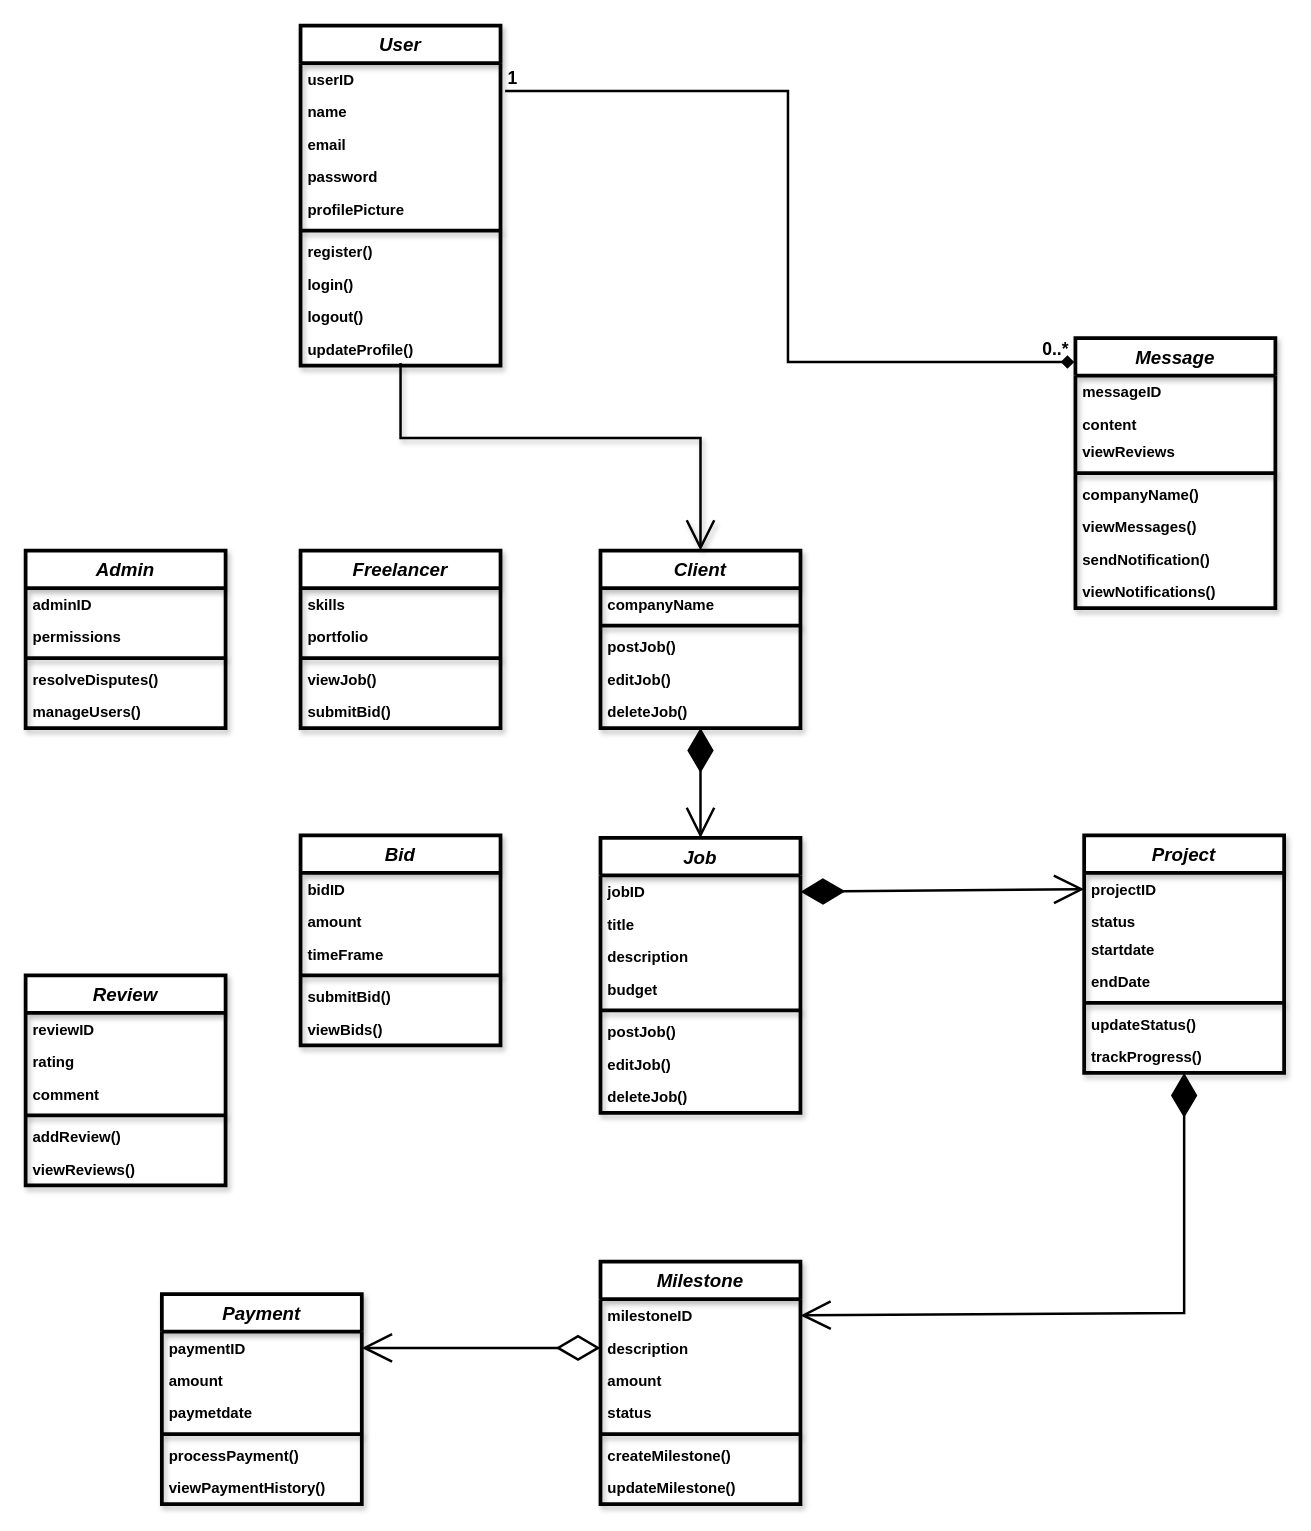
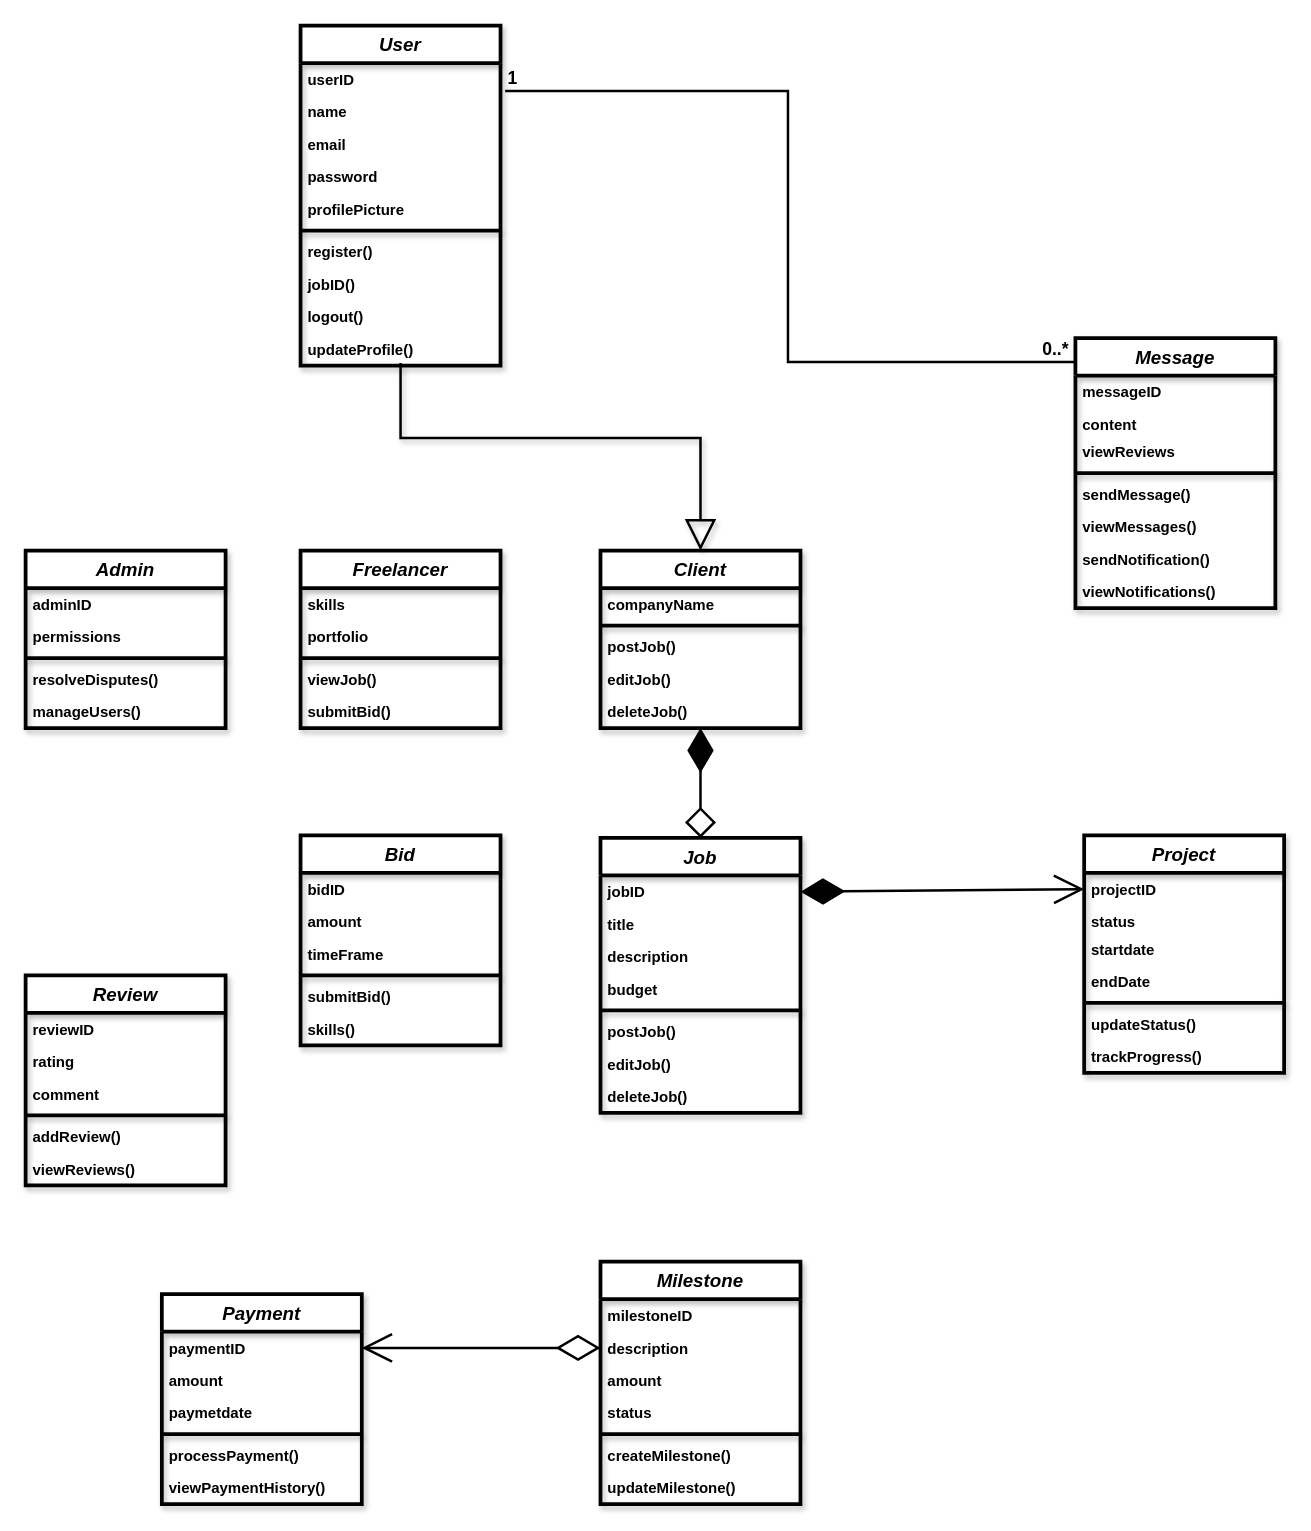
node "login()": label "login()" -> "jobID()"
edge "name" -> "Message": arrowhead diamond -> none
node "companyName()": label "companyName()" -> "sendMessage()"
edge "updateProfile()" -> "Client": arrowhead open -> block
edge "Client" -- "Job": arrowhead open -> diamond
node "viewBids()": label "viewBids()" -> "skills()"
edge "Project" -- "milestoneID": removed
